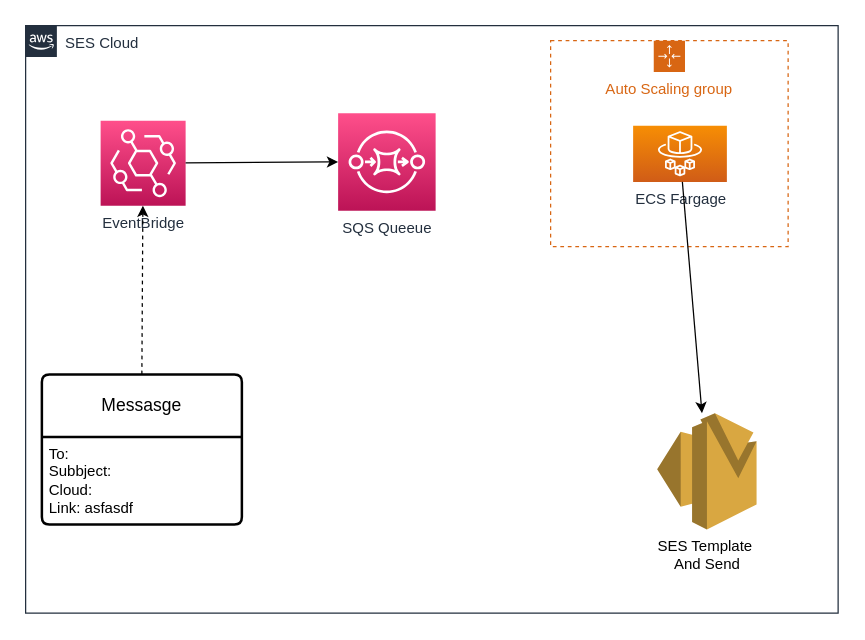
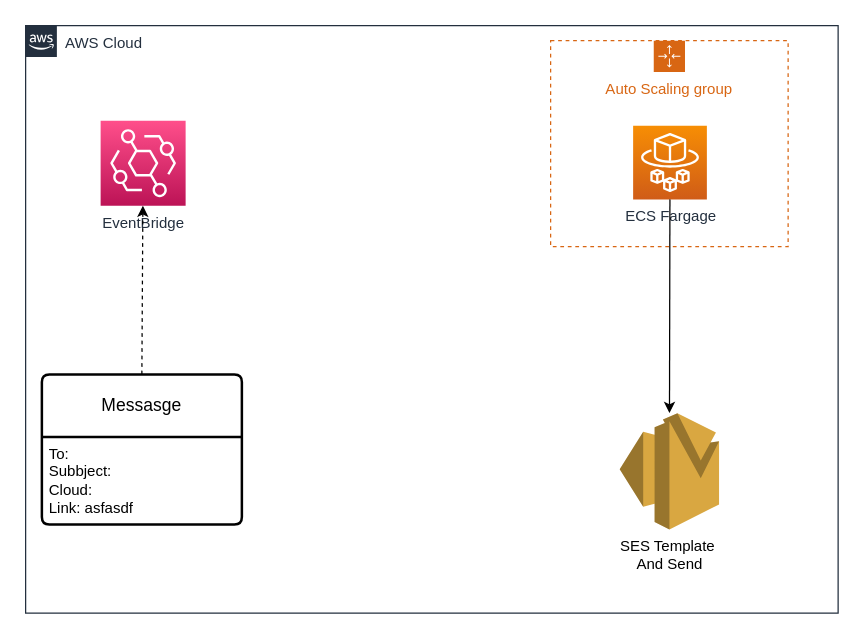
node "SES Cloud": label "SES Cloud" -> "AWS Cloud"
node "ECS Fargage": size 94x56 -> 74x74
edge "EventBridge" -> "SQS Queeue": removed
node "SQS Queeue": removed
node "SES Template And Send": moved (707, 471) -> (669, 471)
